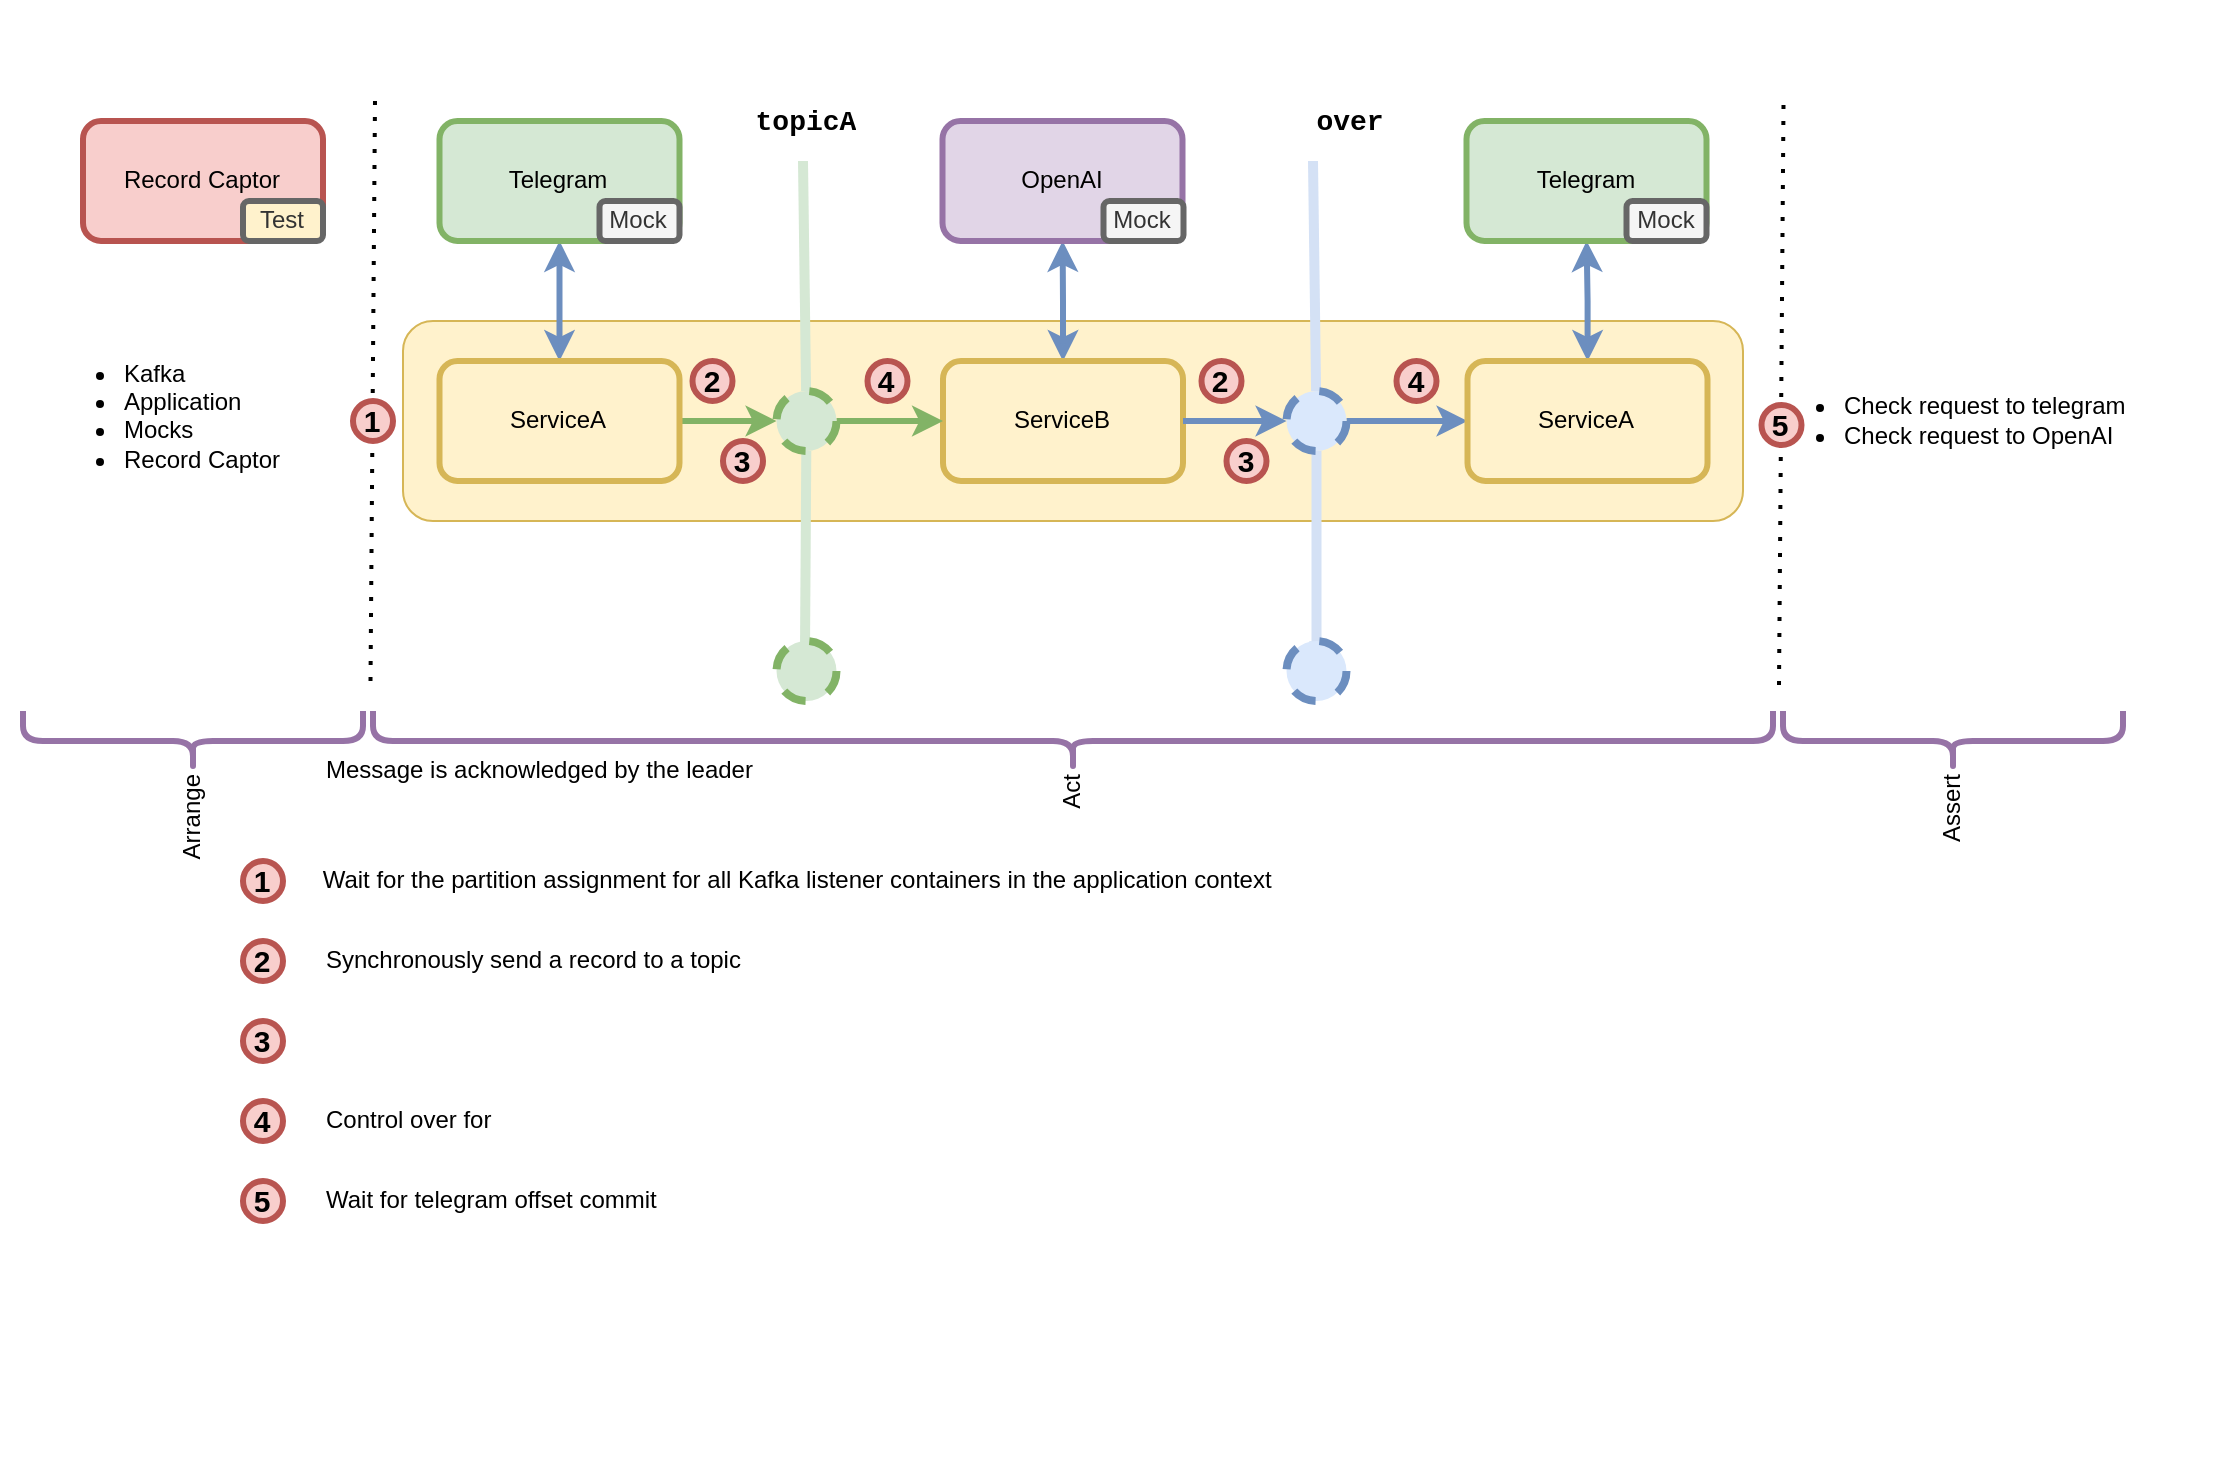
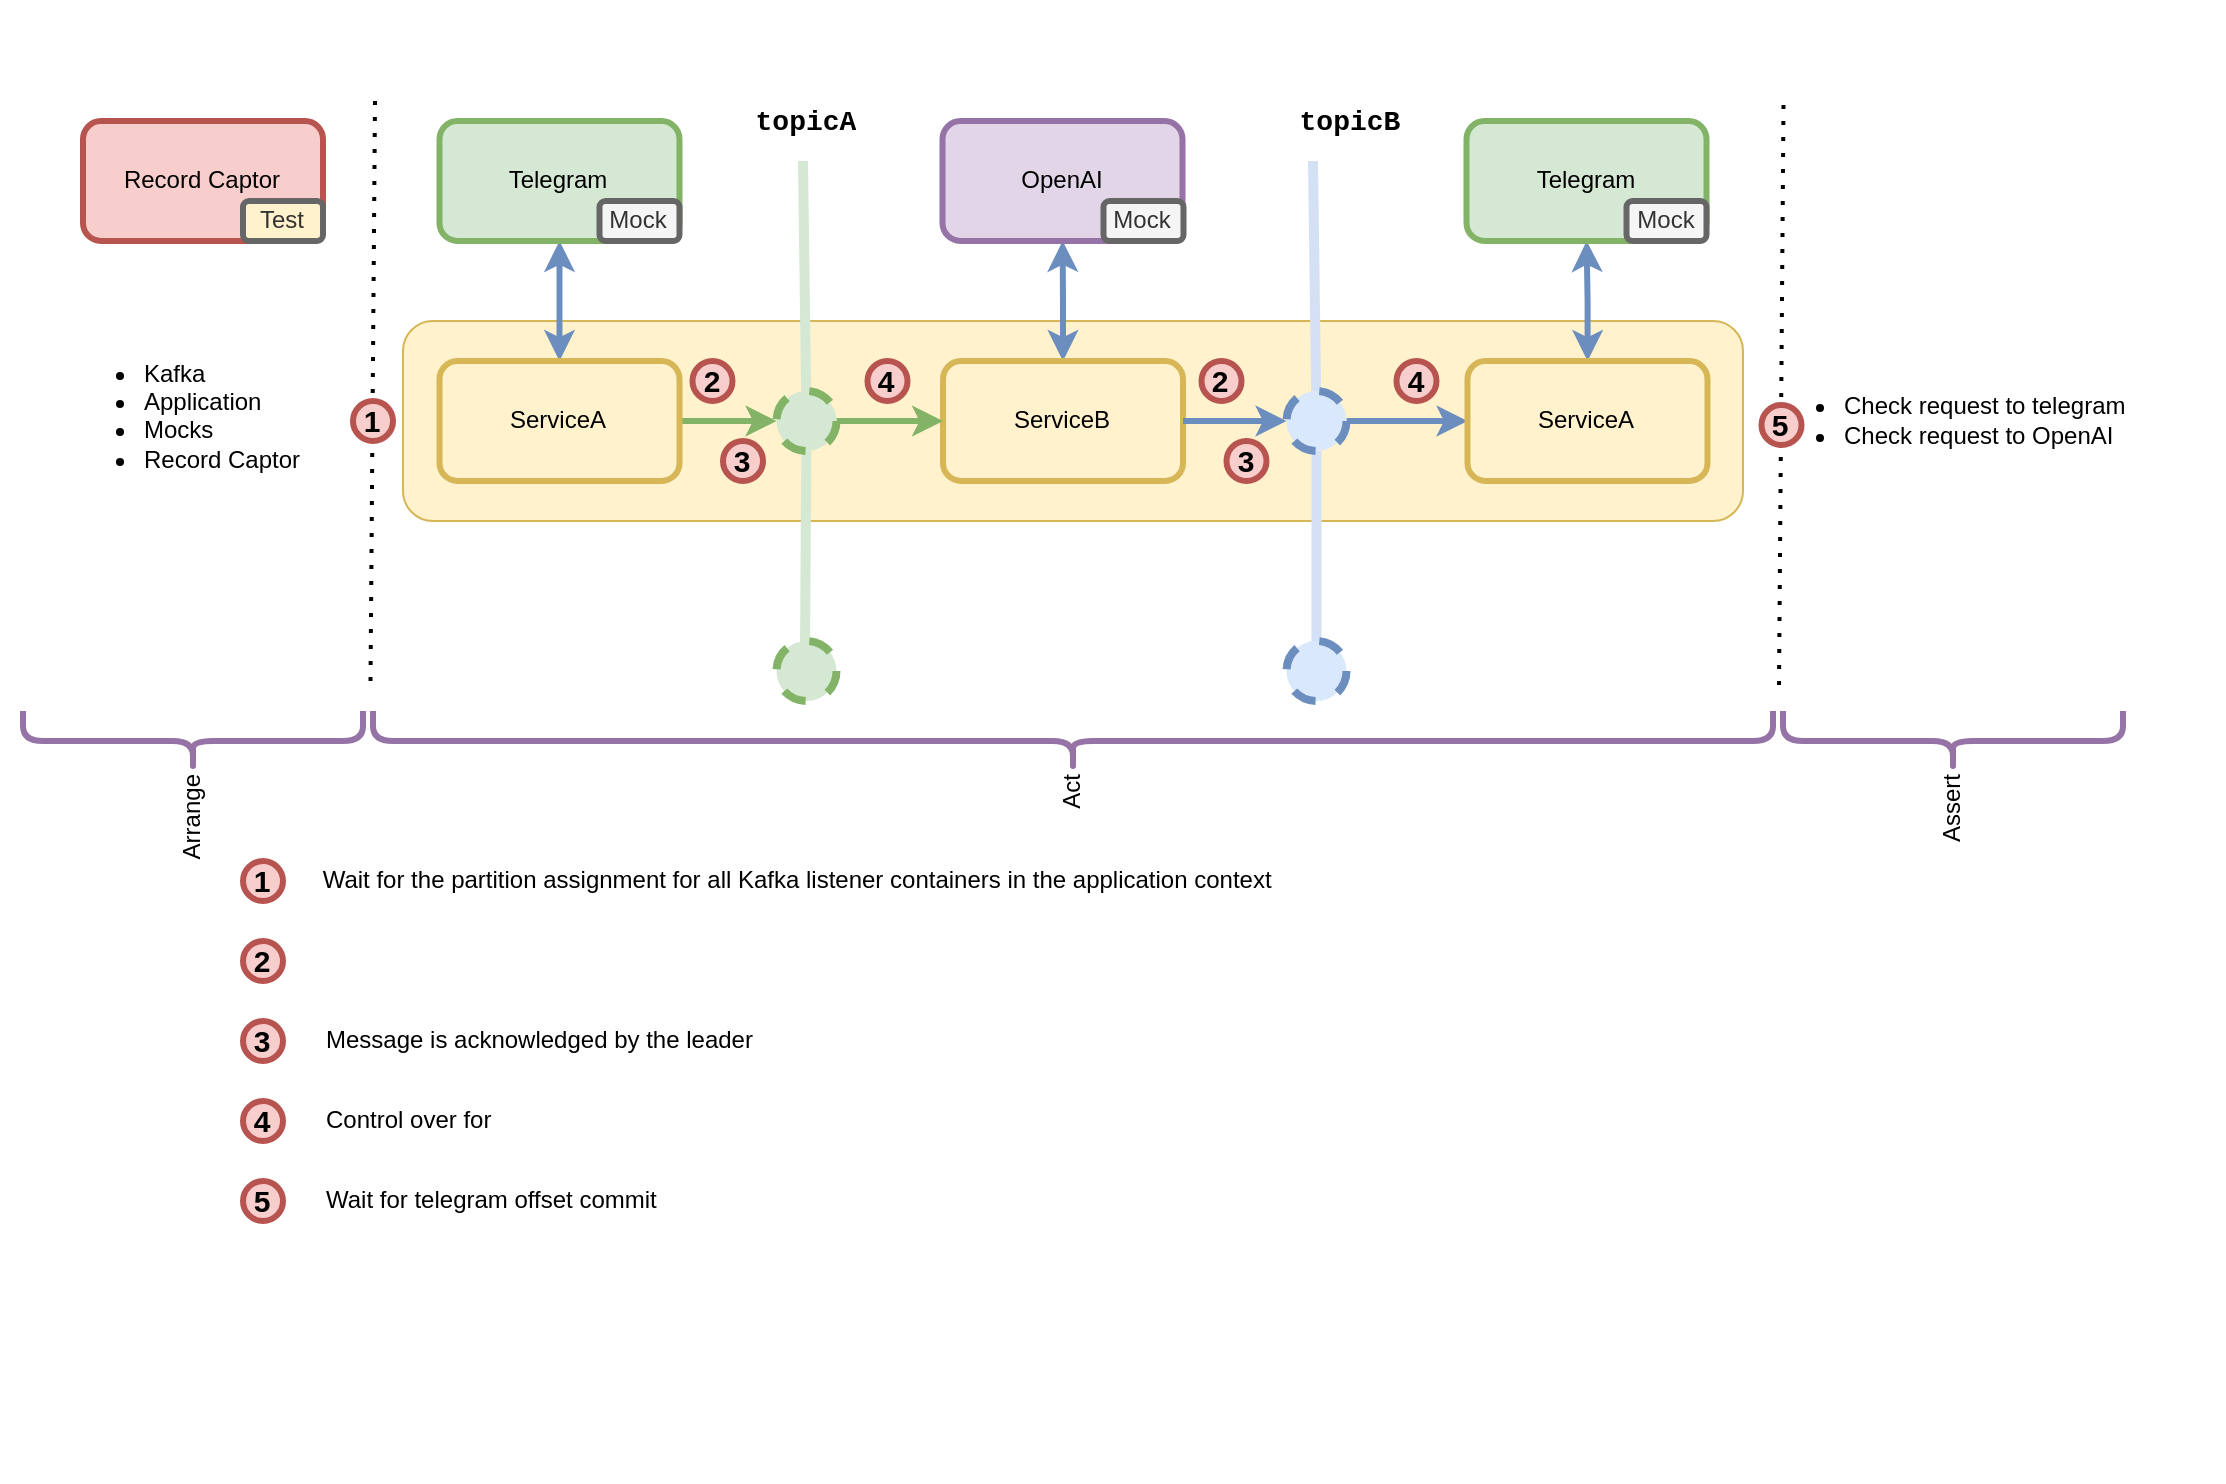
node "over": label "over" -> "topicB"
node "Kafka Application Mocks Record Captor": moved (162, 411) -> (182, 411)
node "Message is acknowledged by the leader": moved (558, 771) -> (558, 1041)
node "Synchronously send a record to a topic": removed
